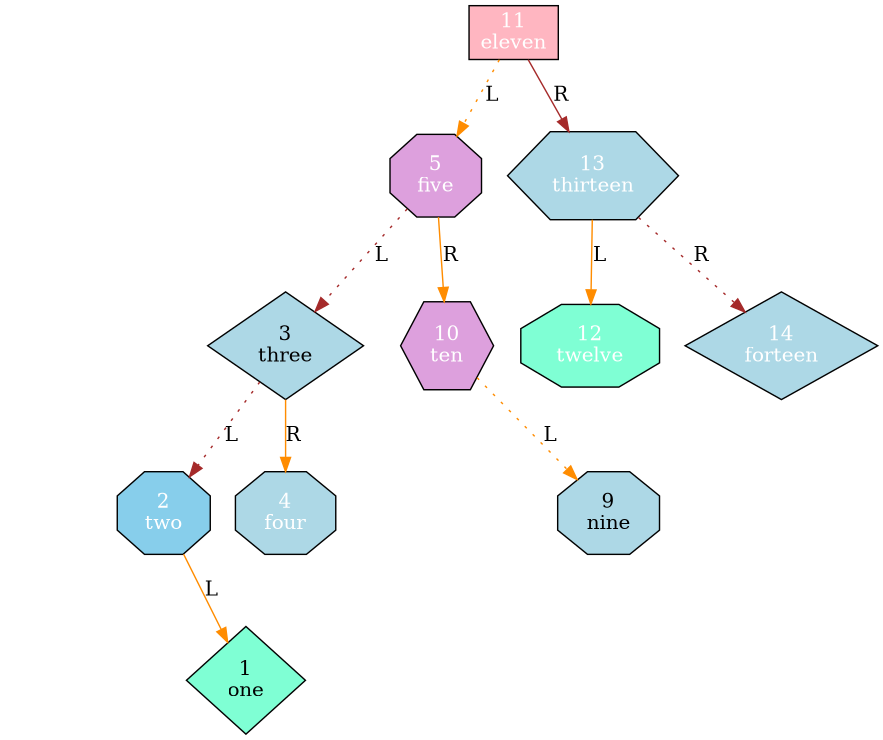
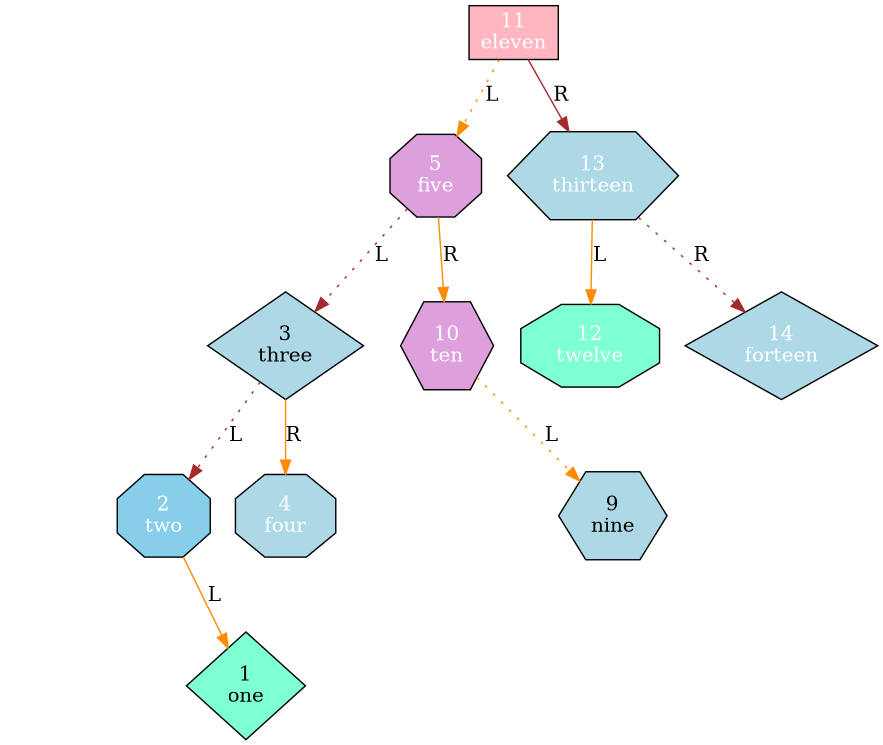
node "9 nine": shape octagon -> hexagon
